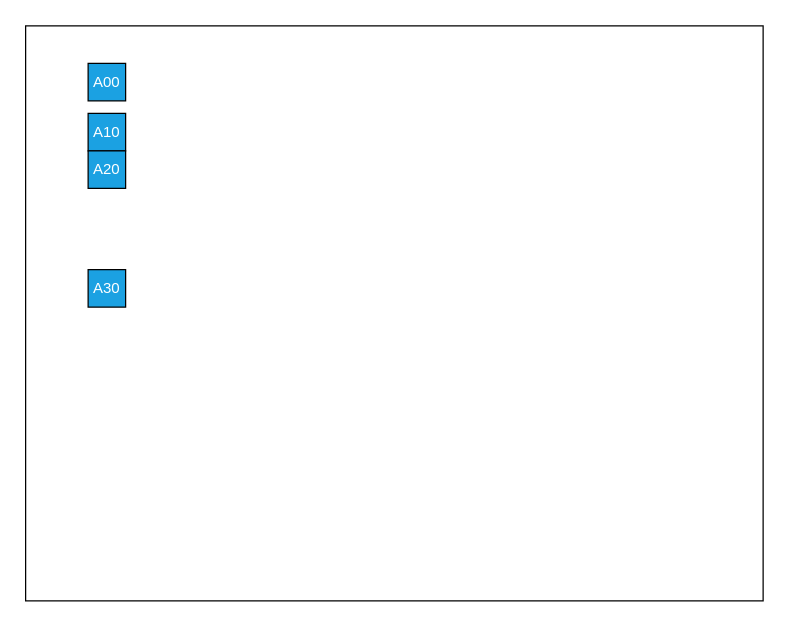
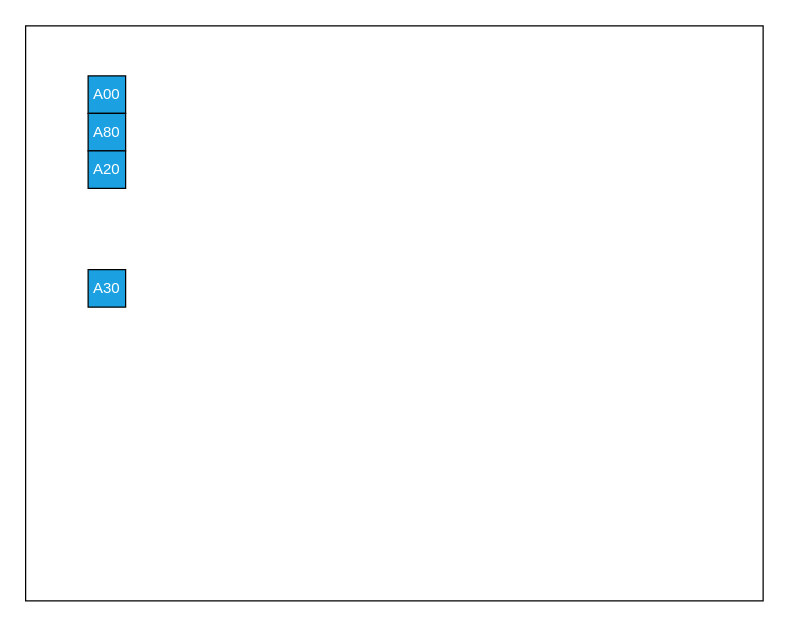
node "A00": moved (107, 82) -> (107, 94)
node "A10": label "A10" -> "A80"
